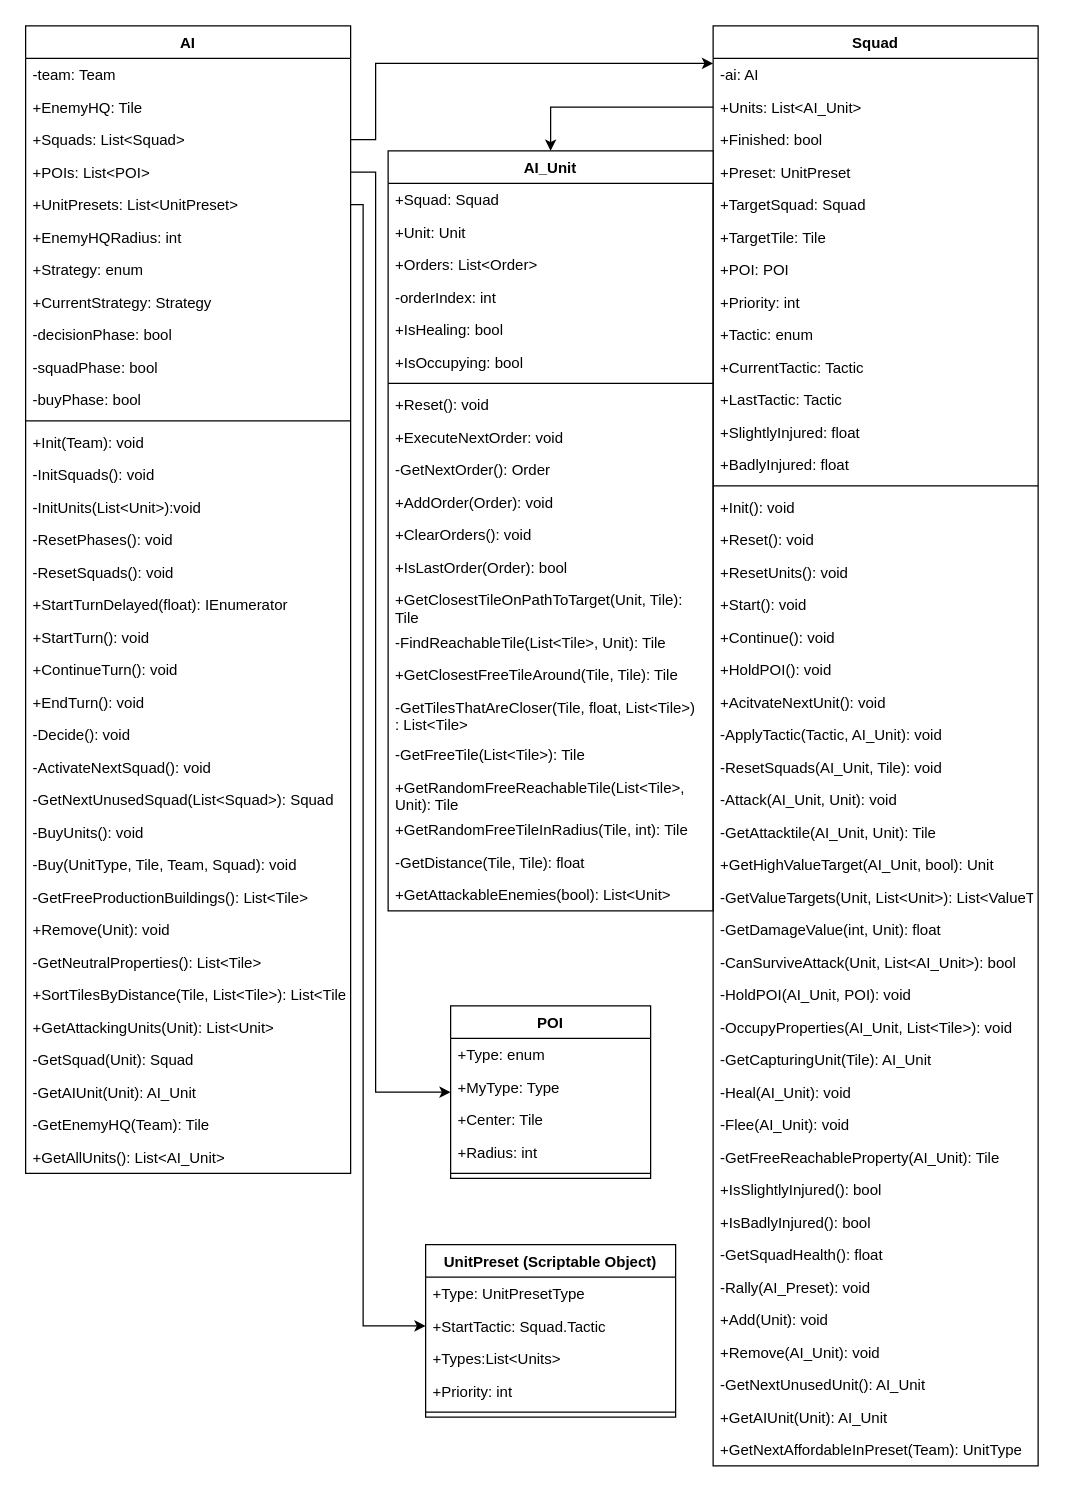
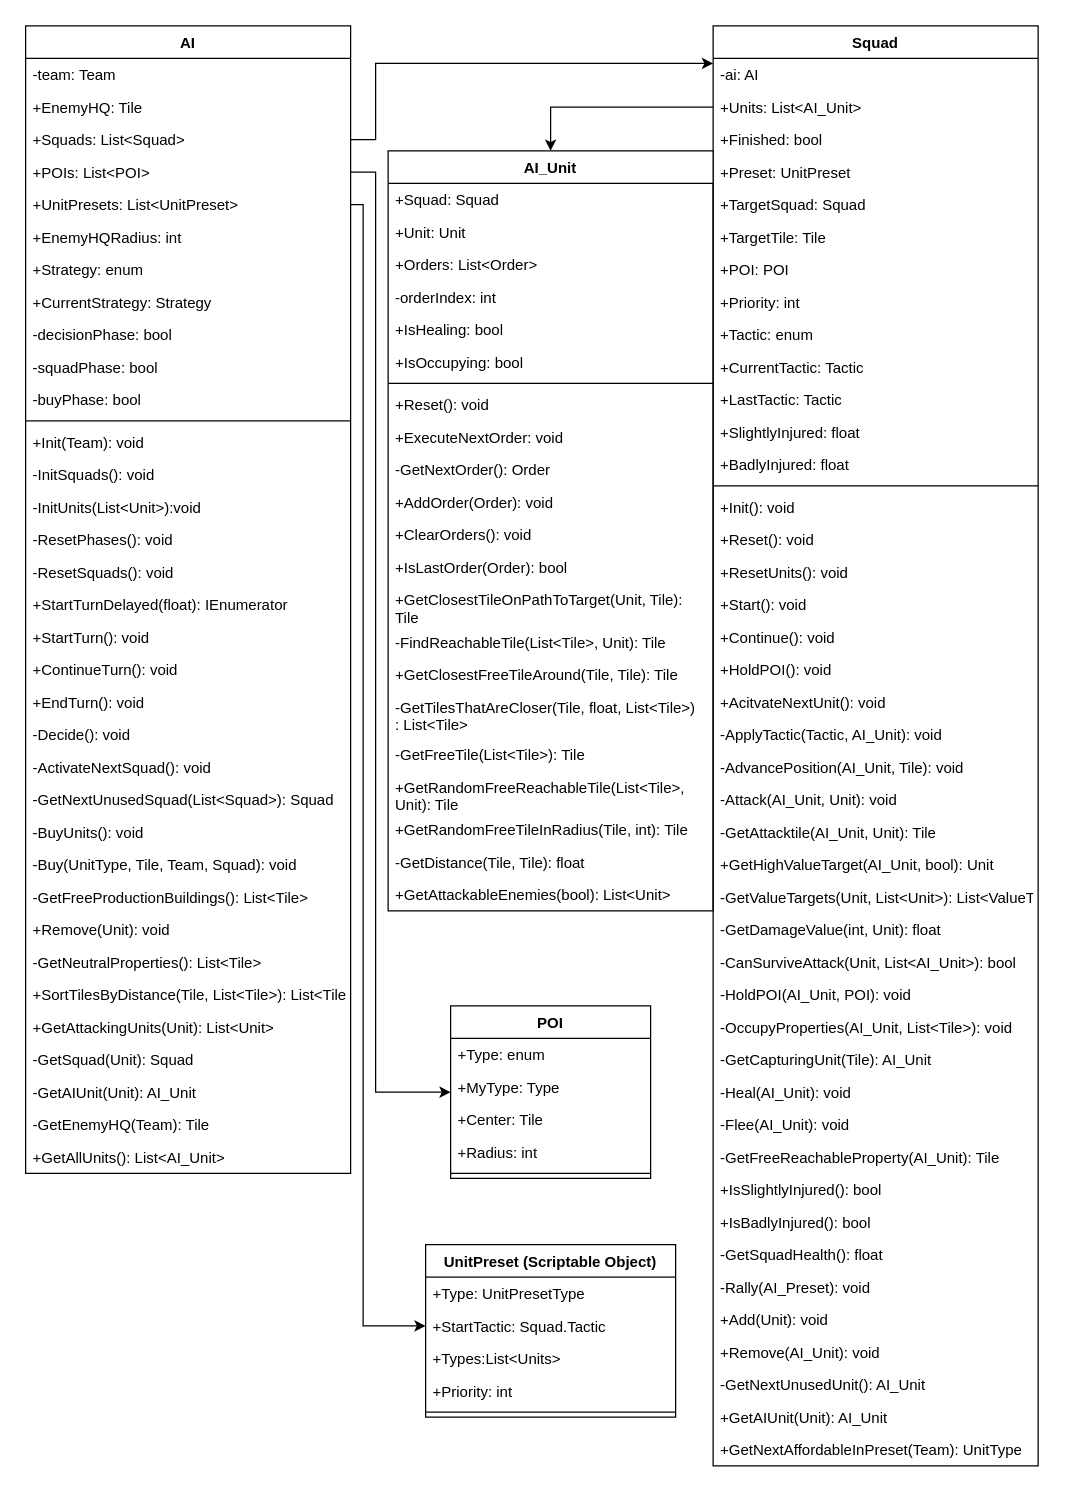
node "-ResetSquads(AI_Unit, Tile): void": label "-ResetSquads(AI_Unit, Tile): void" -> "-AdvancePosition(AI_Unit, Tile): void"
